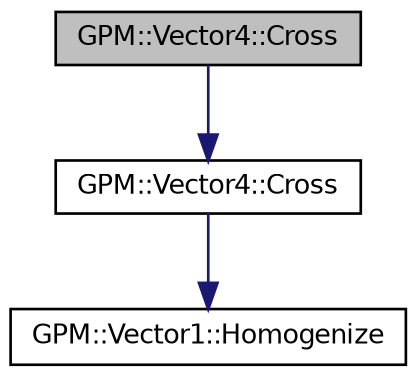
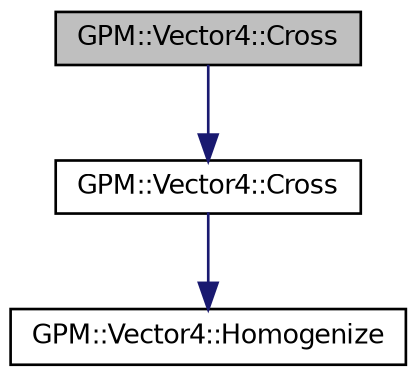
node "GPM::Vector1::Homogenize": label "GPM::Vector1::Homogenize" -> "GPM::Vector4::Homogenize"
